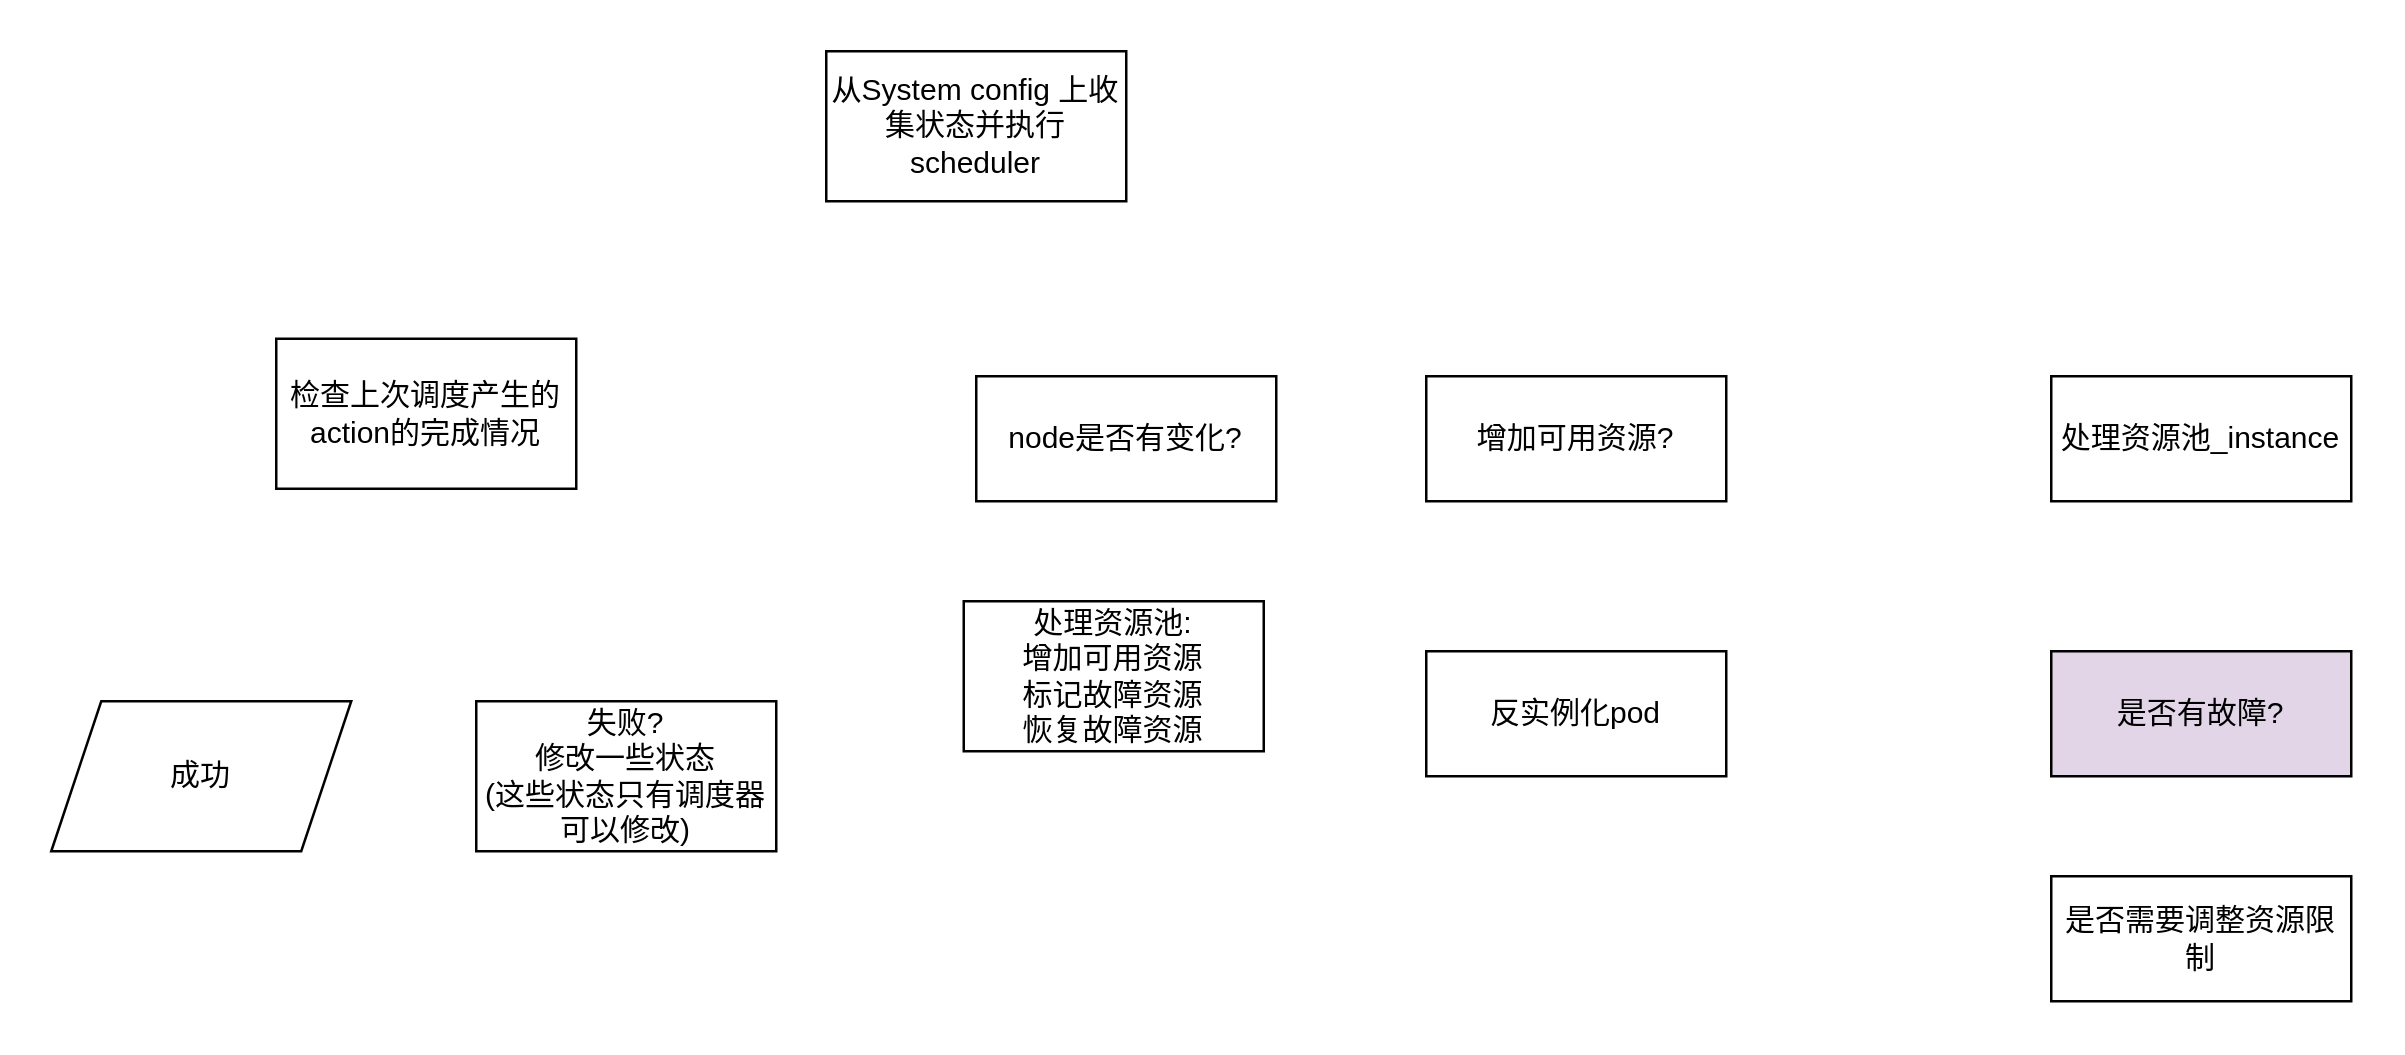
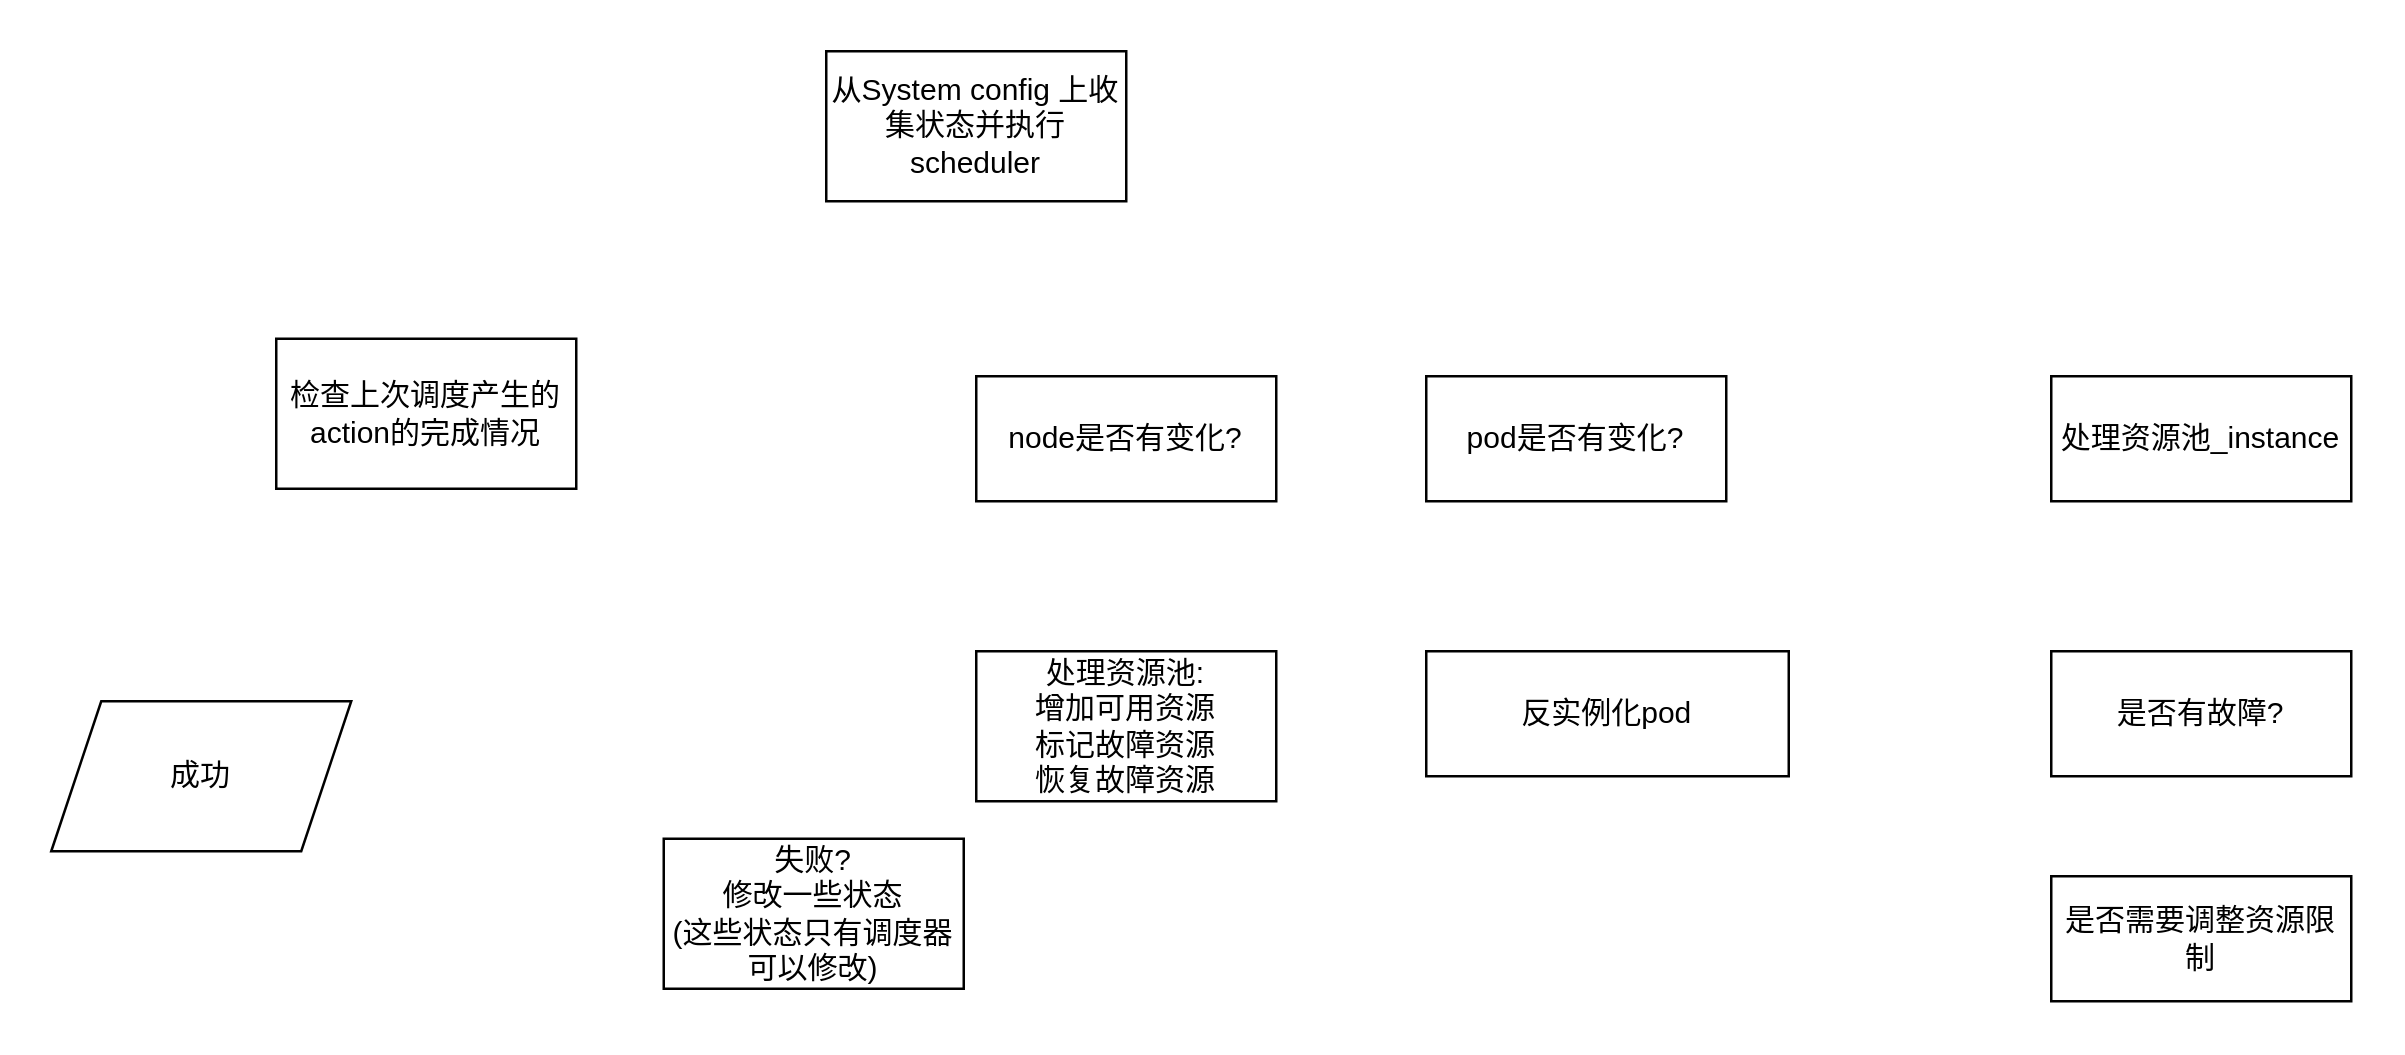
node "增加可用资源?": label "增加可用资源?" -> "pod是否有变化?"
node "处理资源池: 增加可用资源 标记故障资源 恢复故障资源": moved (1114, 676) -> (1126, 726)
node "反实例化pod": size 300x125 -> 363x125
node "是否有故障?": fillcolor #e1d5e7 -> #ffffff
node "失败? 修改一些状态 (这些状态只有调度器可以修改)": moved (626, 776) -> (814, 914)
